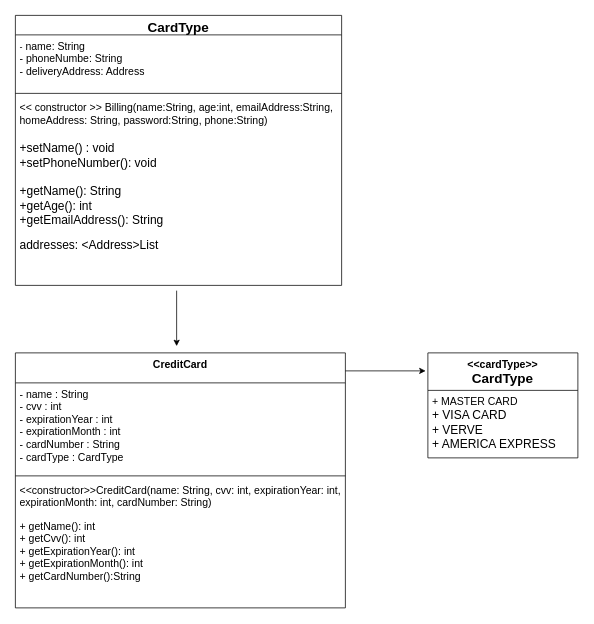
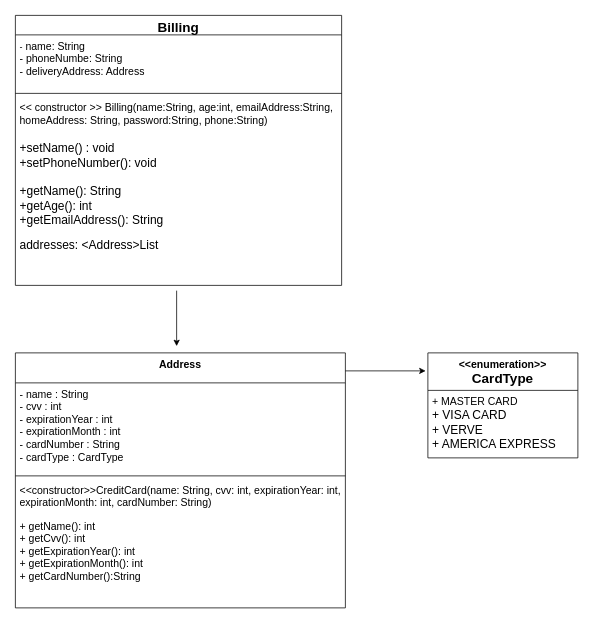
node "CardType": label "CardType" -> "Billing"
node "CreditCard": label "CreditCard" -> "Address"
node "<<cardType>> CardType": label "<<cardType>> CardType" -> "<<enumeration>> CardType"
